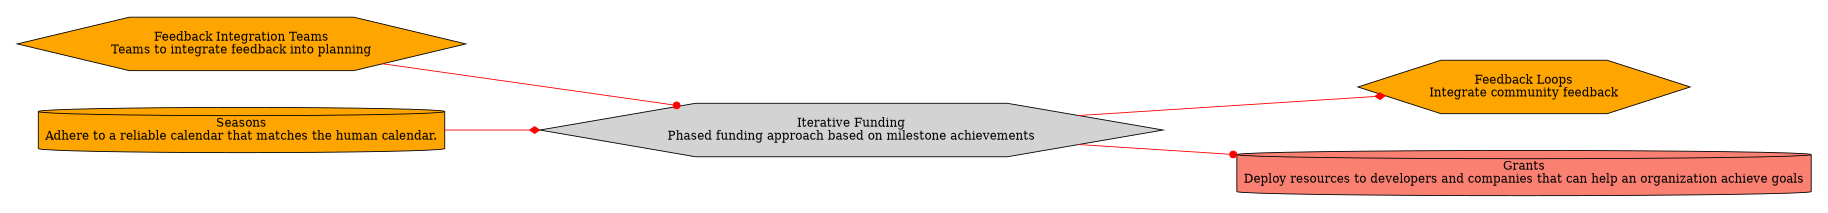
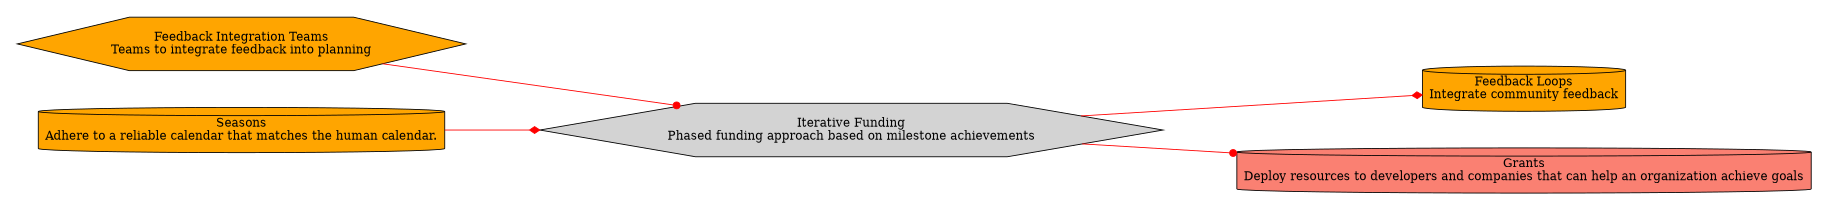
node "Feedback Loops Integrate community feedback": shape hexagon -> cylinder
